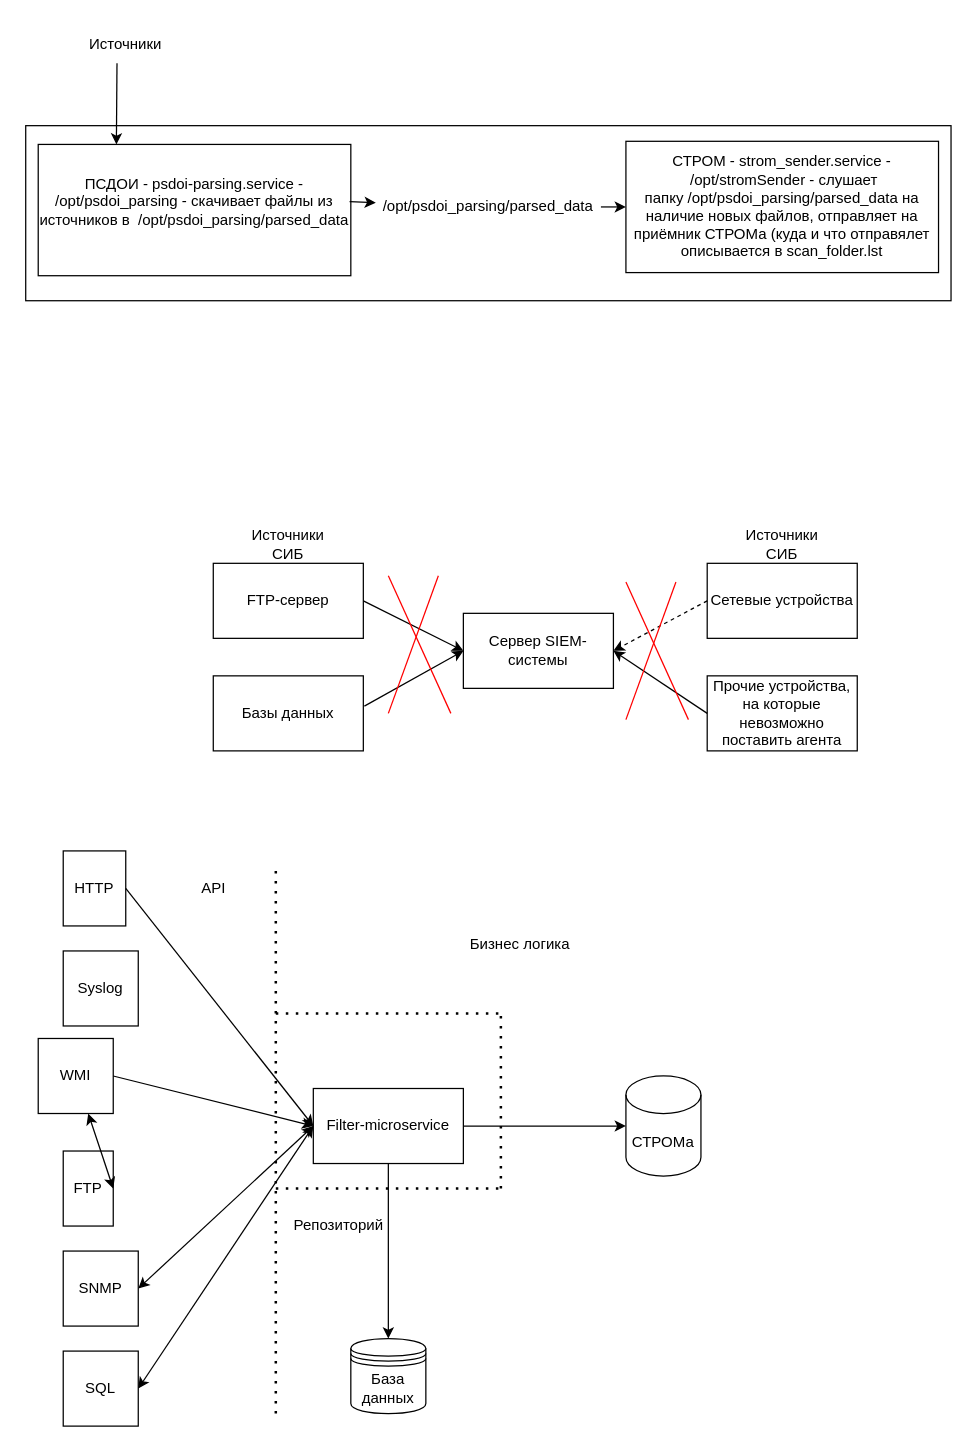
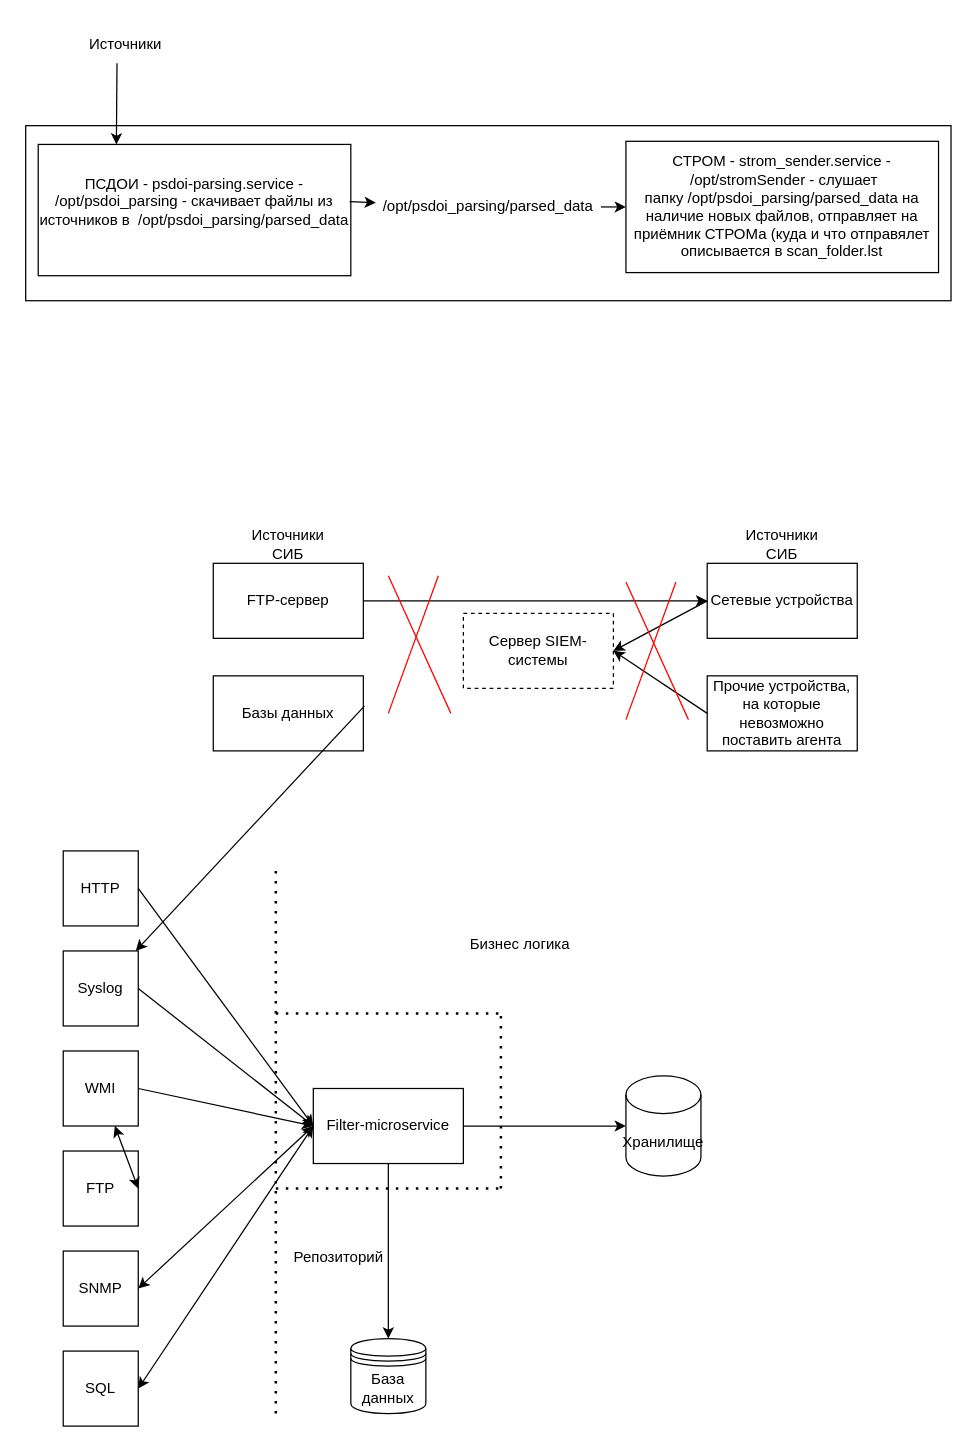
edge "FTP-сервер" -> "Сервер SIEM-системы": now "FTP-сервер" -> "Сетевые устройства"
edge "Сетевые устройства" -> "Сервер SIEM-системы": style dashed -> solid
node "Сервер SIEM-системы": style solid -> dashed
edge "Базы данных" -> "Сервер SIEM-системы": now "Базы данных" -> "Syslog"
node "HTTP": size 63x75 -> 75x75
node "API": removed
edge "Syslog" -> "Filter-microservice": added
node "WMI": moved (76, 1076) -> (101, 1088)
node "СТРОМа": label "СТРОМа" -> "Хранилище"
node "FTP": size 50x75 -> 75x75
node "Репозиторий": moved (338, 1226) -> (338, 1257)
